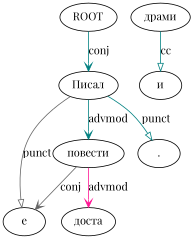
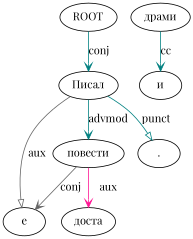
edge "драми" -> "и": arrowhead onormal -> vee
edge "Писал" -> "е": label "punct" -> "aux"
edge "повести" -> "доста": label "advmod" -> "aux"
